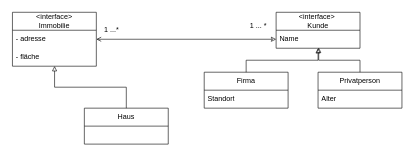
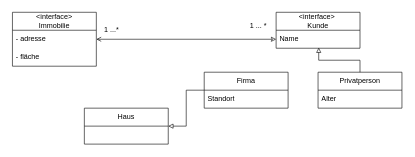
edge "Firma" -> "Name": now "Firma" -> "Haus"
edge "Haus" -> "- fläche": removed
